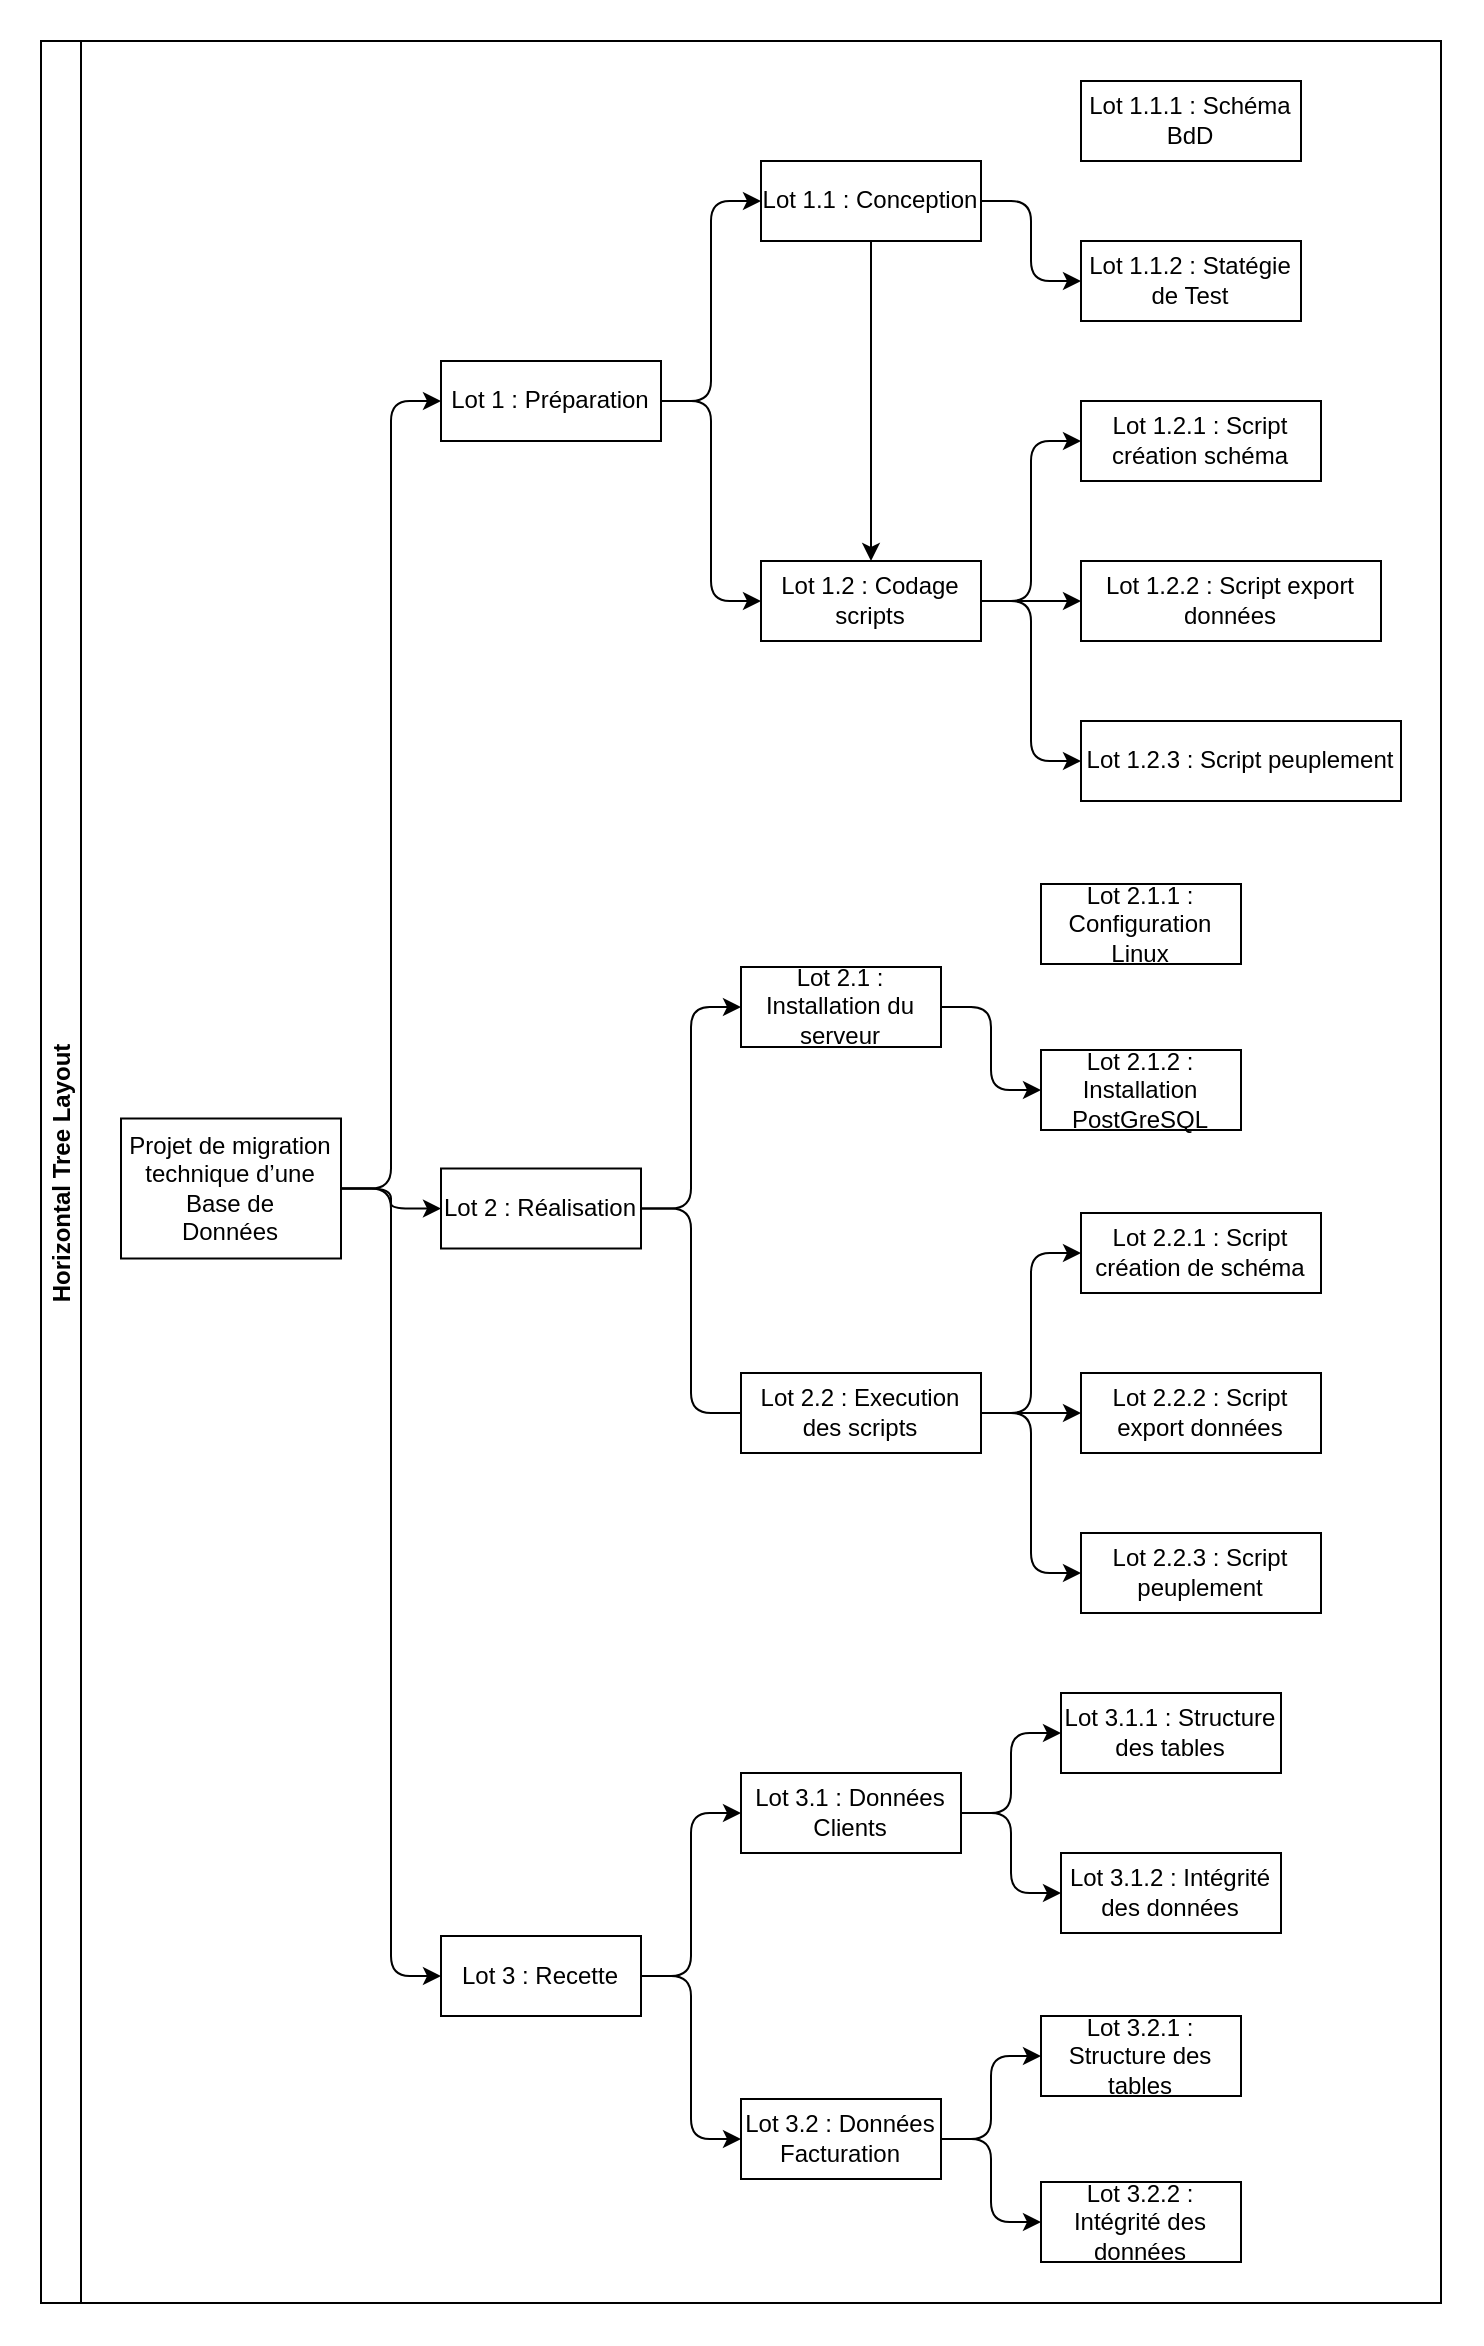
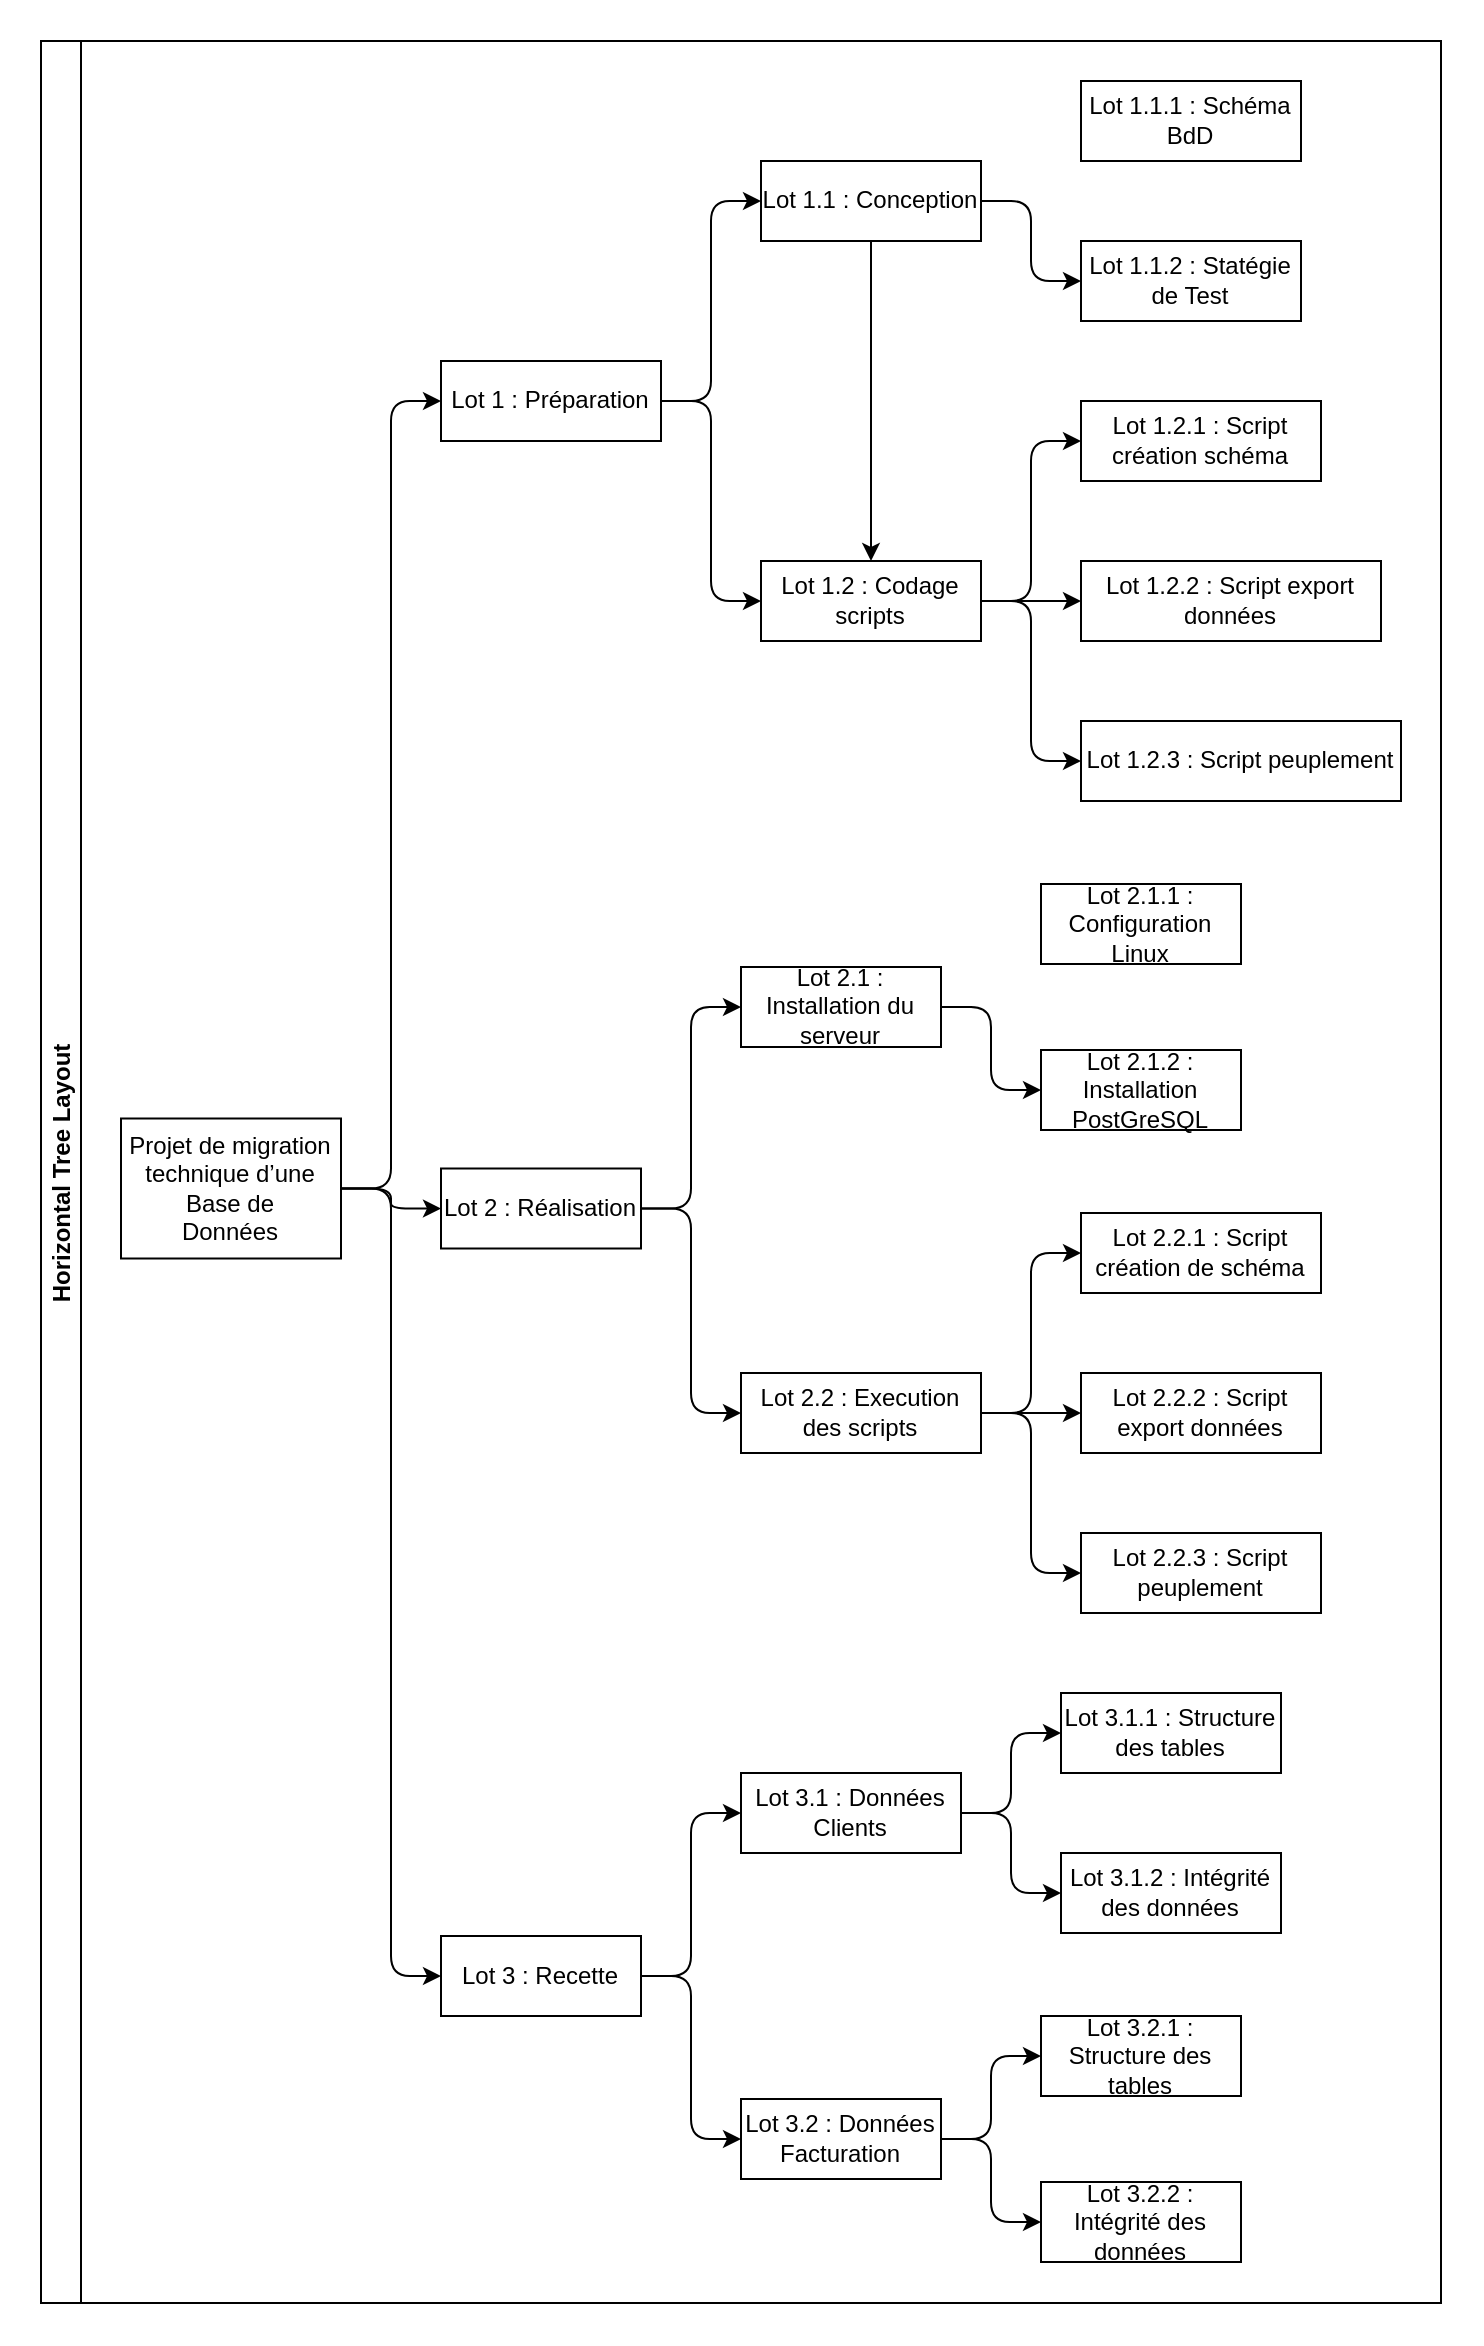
edge "Lot 2 : Réalisation" -- "Lot 2.2 : Execution des scripts": arrowhead none -> classic
